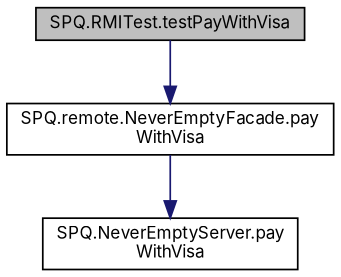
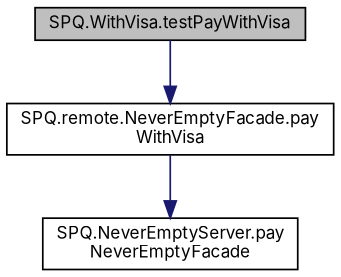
node "SPQ.RMITest.testPayWithVisa": label "SPQ.RMITest.testPayWithVisa" -> "SPQ.WithVisa.testPayWithVisa"
node "SPQ.NeverEmptyServer.pay WithVisa": label "SPQ.NeverEmptyServer.pay WithVisa" -> "SPQ.NeverEmptyServer.pay NeverEmptyFacade"
